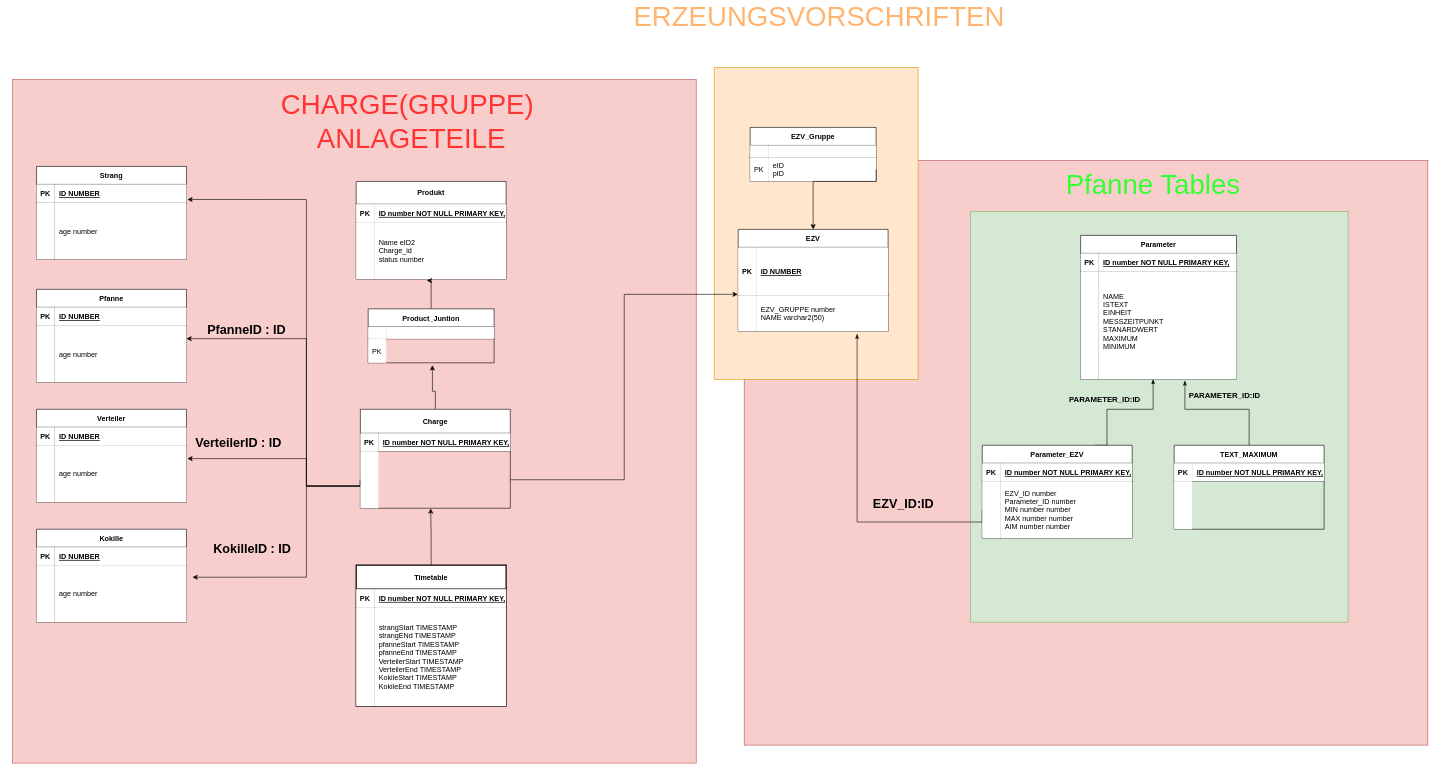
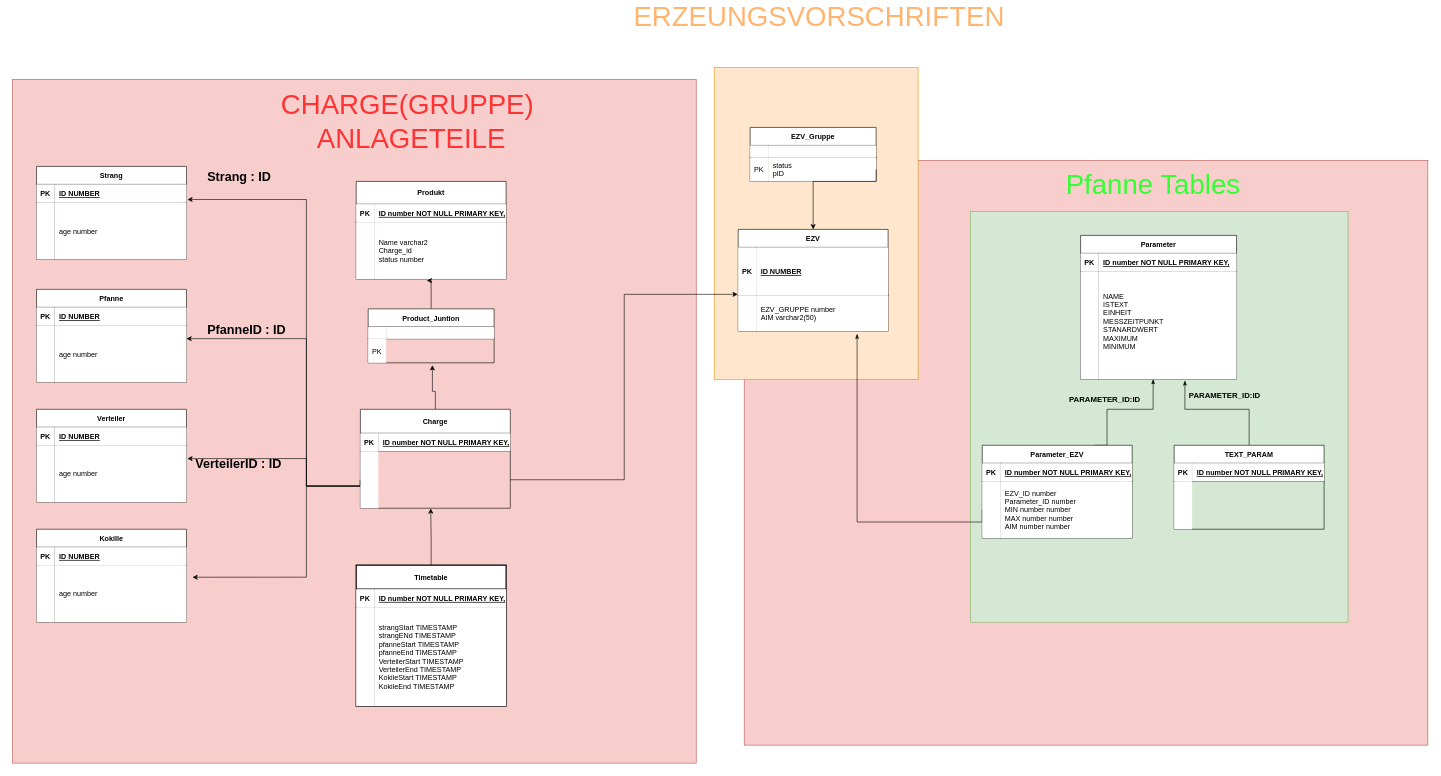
node "eID pID": label "eID pID" -> "status pID"
node "Strang : ID": added
node "Name eID2 Charge_id status number": label "Name eID2 Charge_id status number" -> "Name varchar2 Charge_id status number"
node "EZV_GRUPPE number NAME varchar2(50)": label "EZV_GRUPPE number NAME varchar2(50)" -> "EZV_GRUPPE number AIM varchar2(50)"
node "VerteilerID : ID": moved (249, 450) -> (249, 471)
node "TEXT_MAXIMUM": label "TEXT_MAXIMUM" -> "TEXT_PARAM"
node "EZV_ID:ID": removed
node "KokilleID : ID": removed
